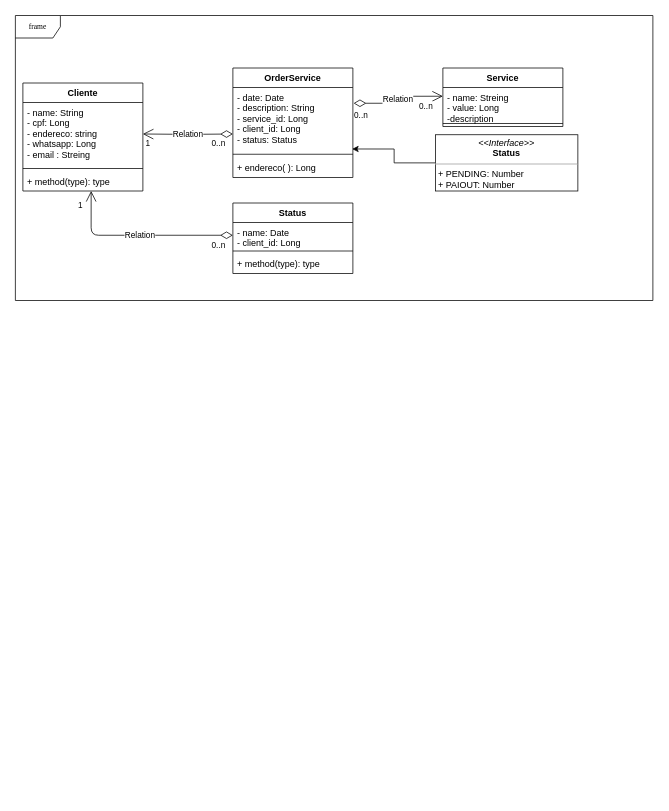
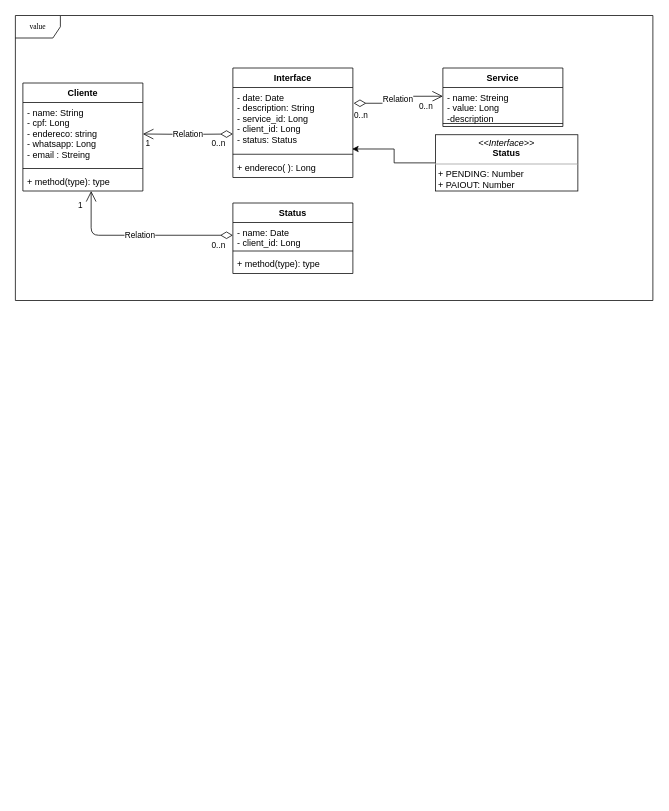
node "frame": label "frame" -> "value"
node "OrderService": label "OrderService" -> "Interface"
